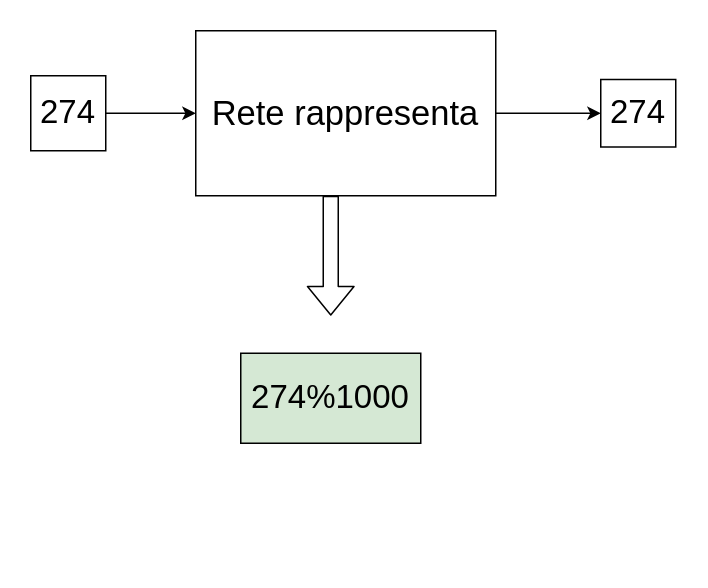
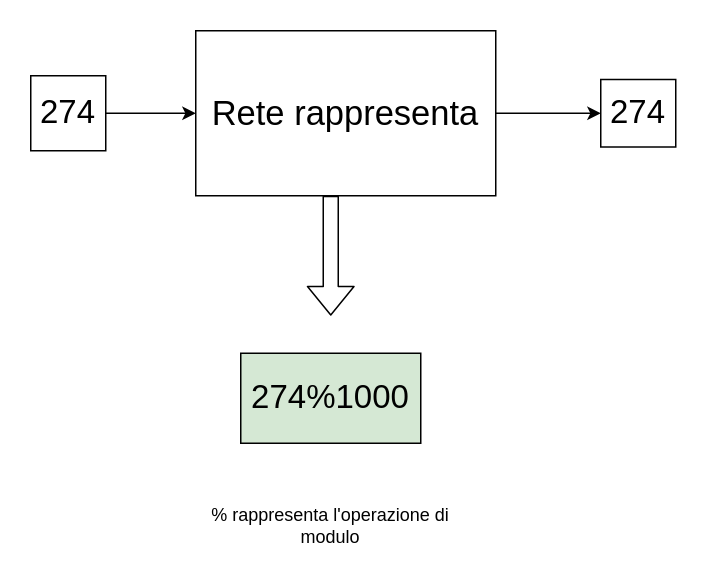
node "% rappresenta l'operazione di modulo": added
